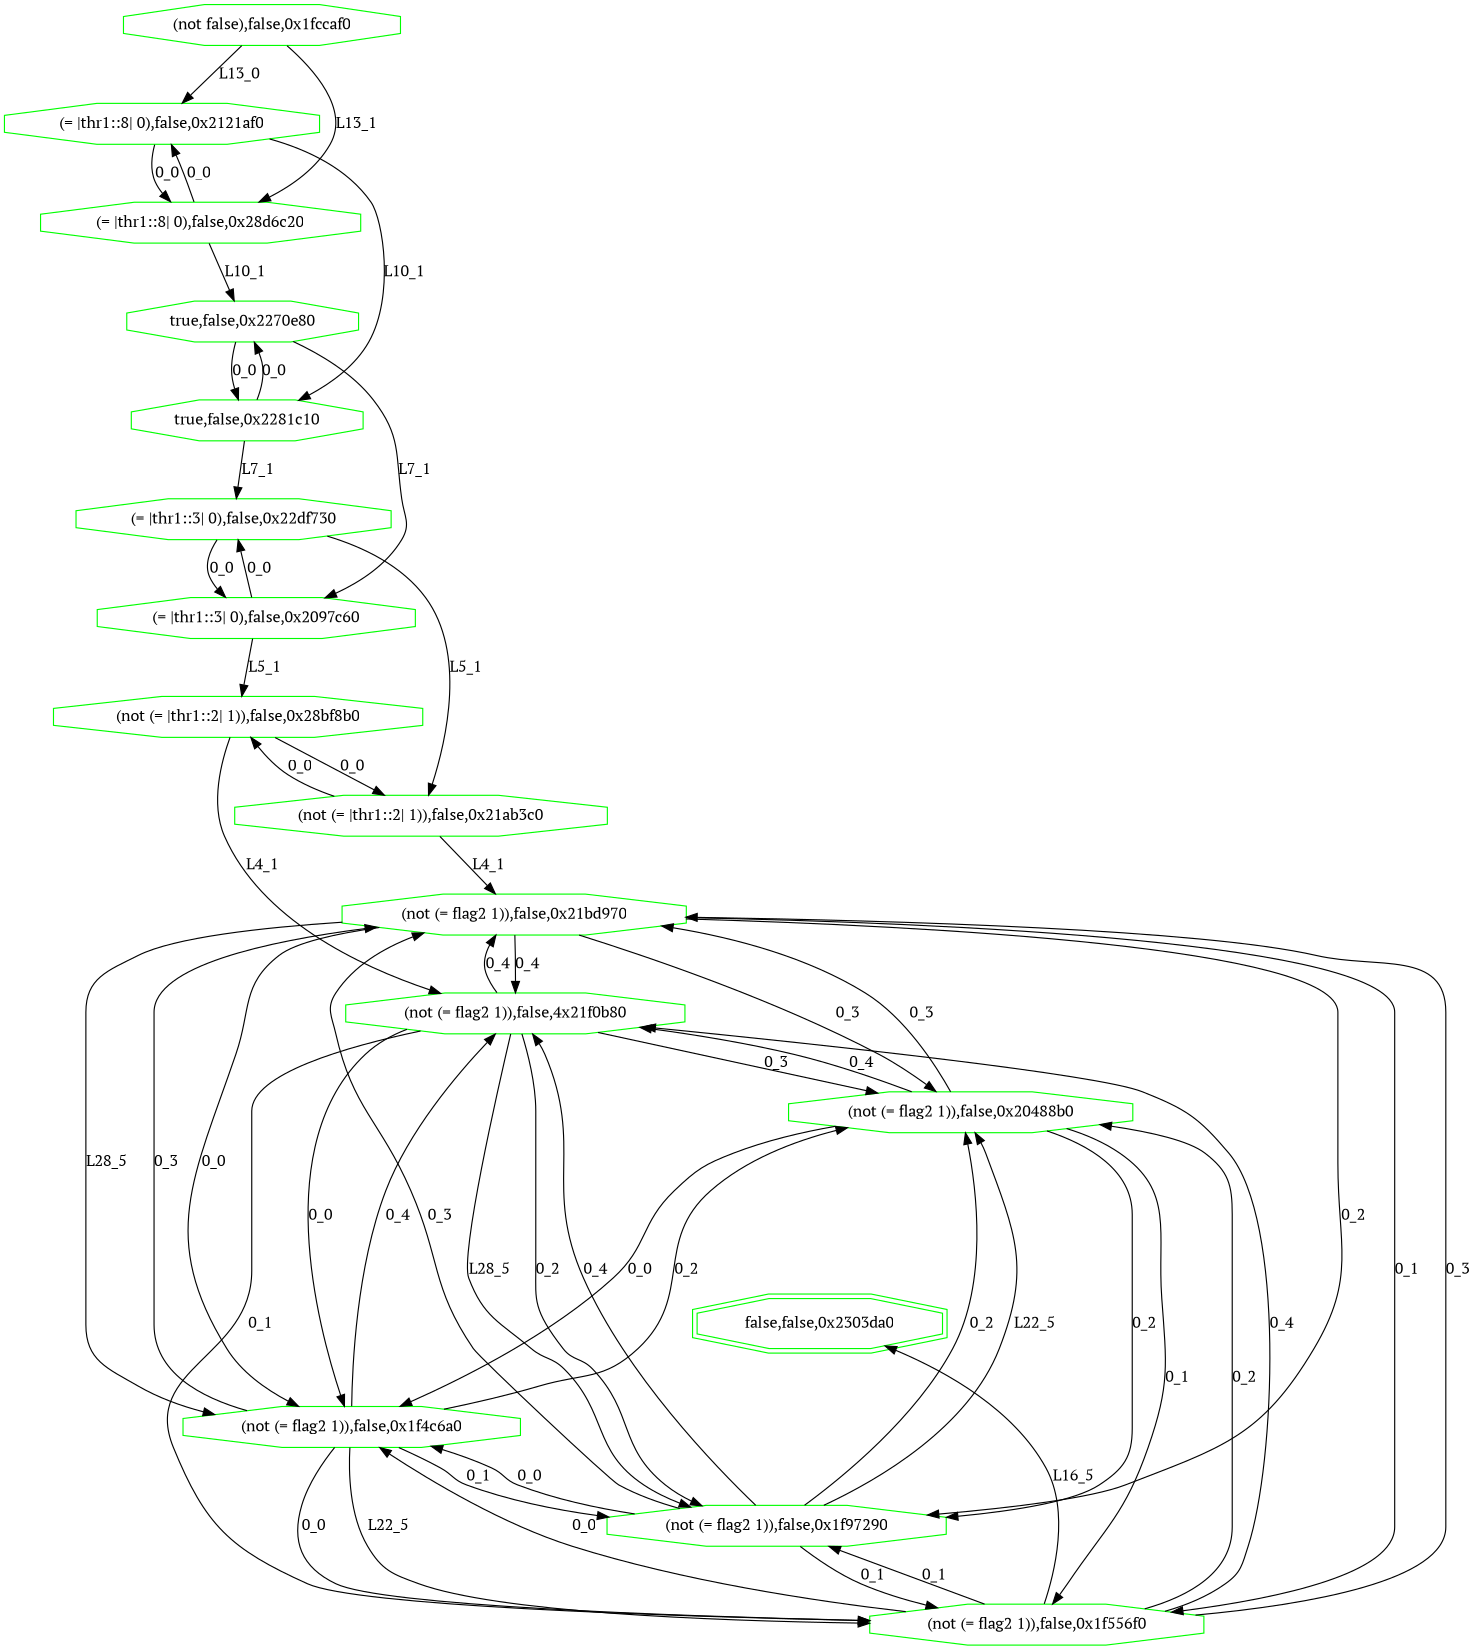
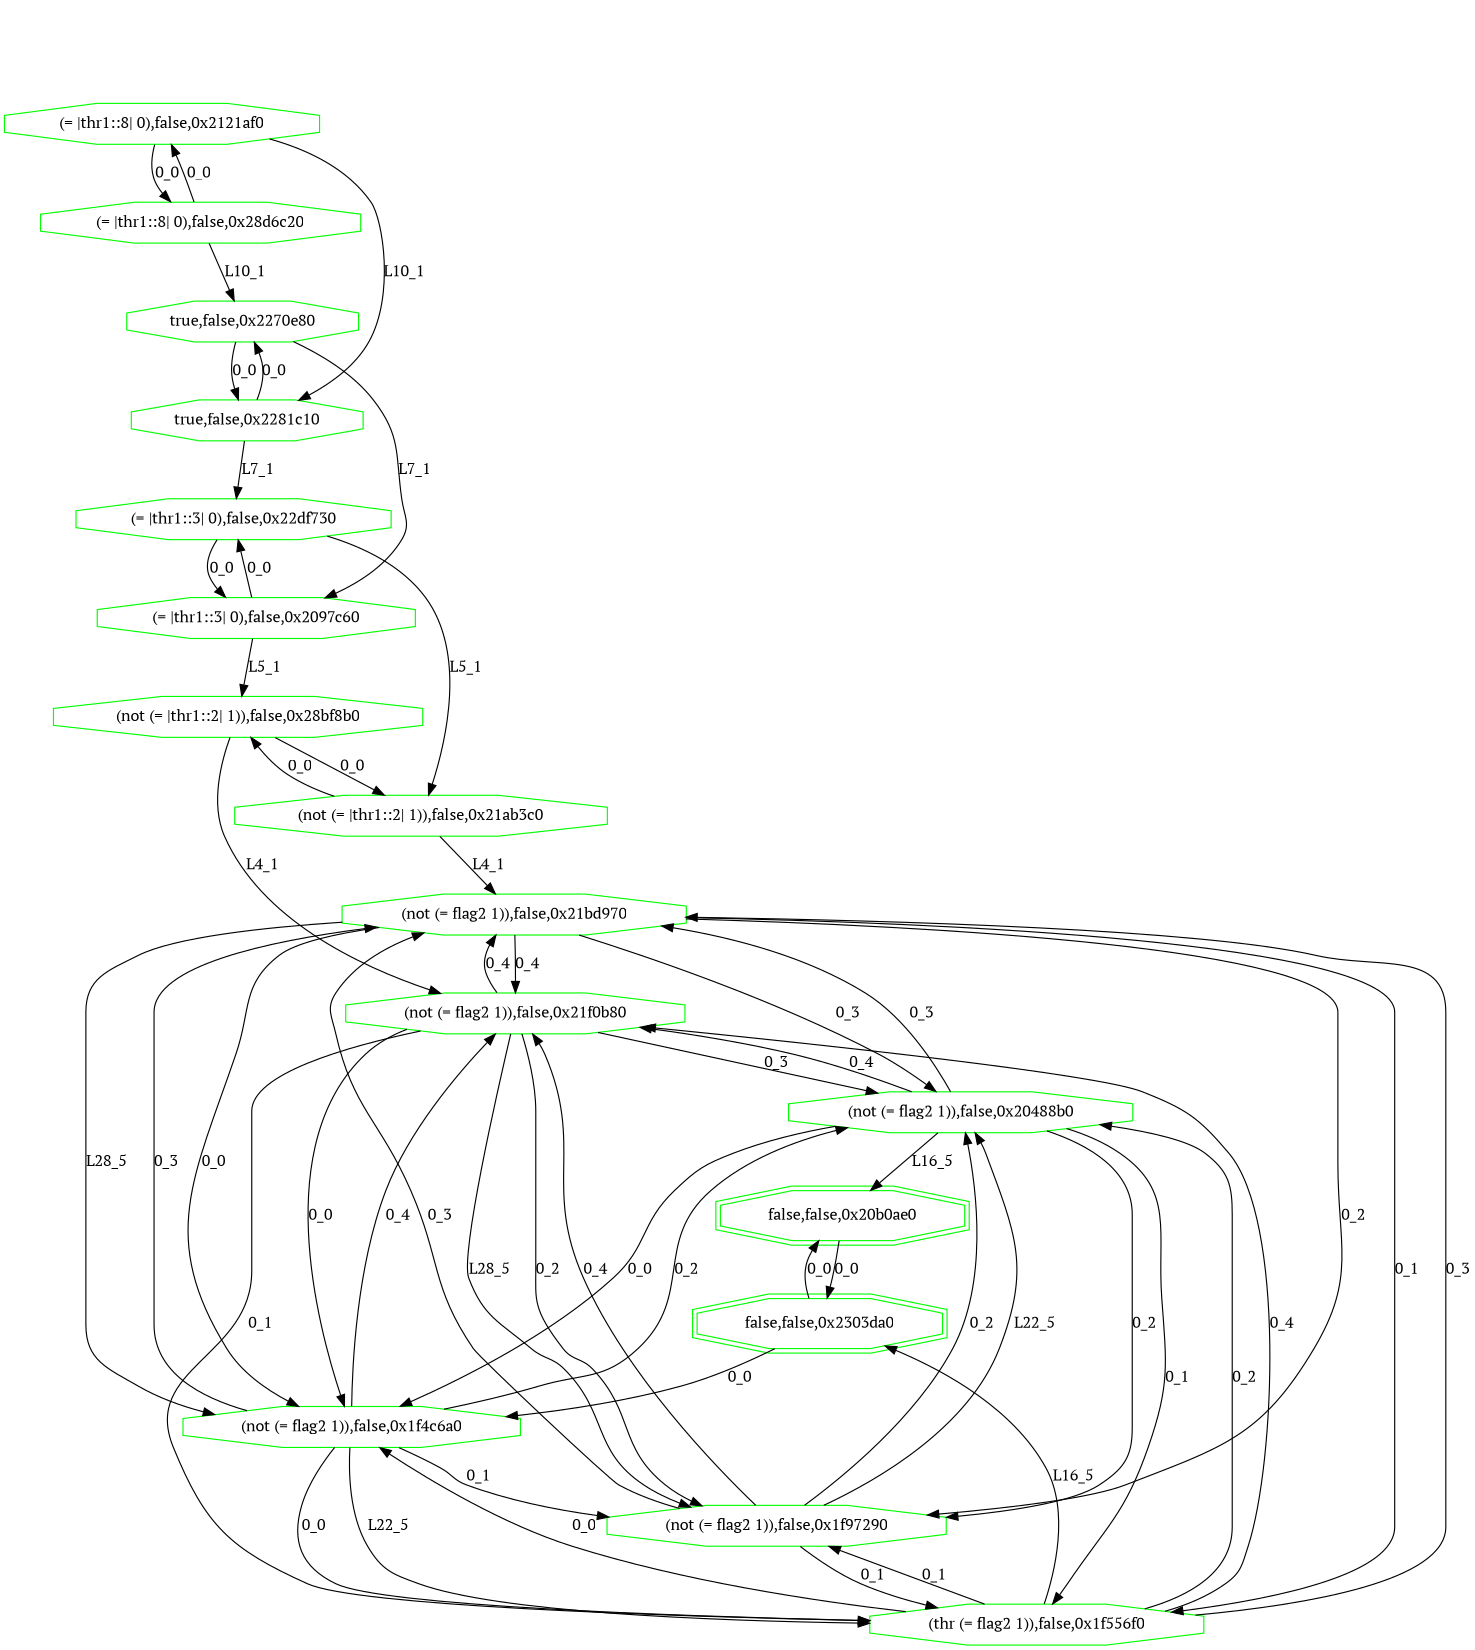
node "(not false),false,0x1fccaf0": removed
node "(not (= flag2 1)),false,4x21f0b80": label "(not (= flag2 1)),false,4x21f0b80" -> "(not (= flag2 1)),false,0x21f0b80"
node "false,false,0x20b0ae0": added
edge "(not (= flag2 1)),false,0x1f97290" -> "(not (= flag2 1)),false,0x1f4c6a0": now "false,false,0x2303da0" -> "(not (= flag2 1)),false,0x1f4c6a0"
node "(not (= flag2 1)),false,0x1f556f0": label "(not (= flag2 1)),false,0x1f556f0" -> "(thr (= flag2 1)),false,0x1f556f0"
